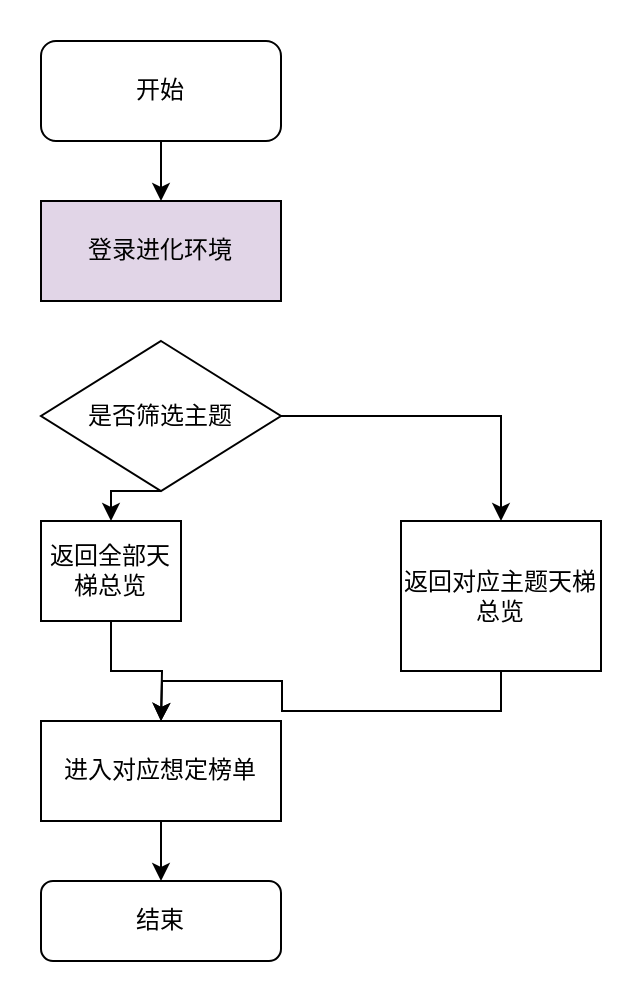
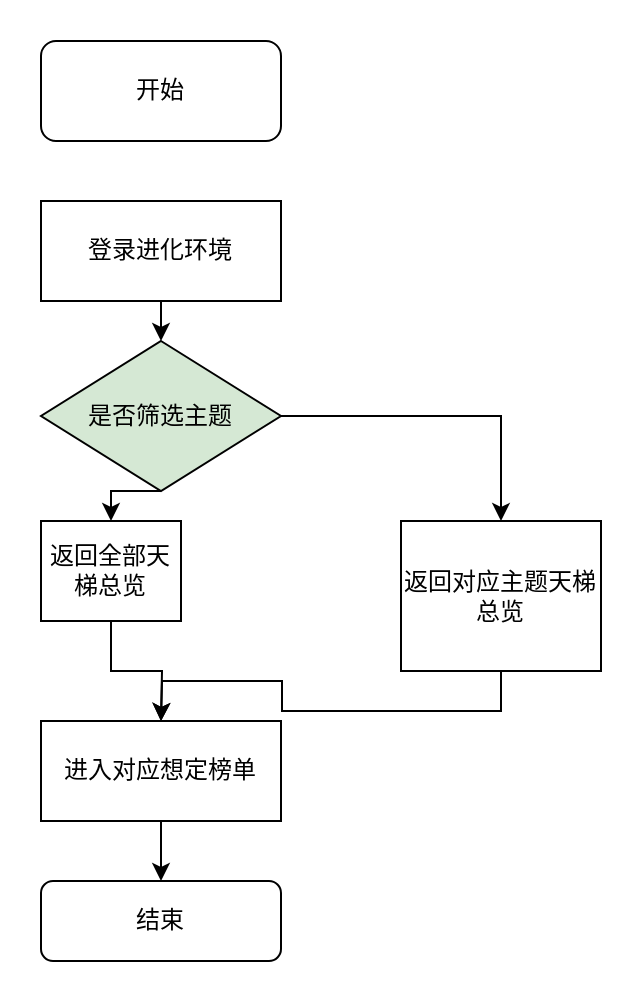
edge "开始" -> "登录进化环境": removed
node "登录进化环境": fillcolor #e1d5e7 -> #ffffff
edge "登录进化环境" -> "是否筛选主题": added
node "是否筛选主题": fillcolor #ffffff -> #d5e8d4
